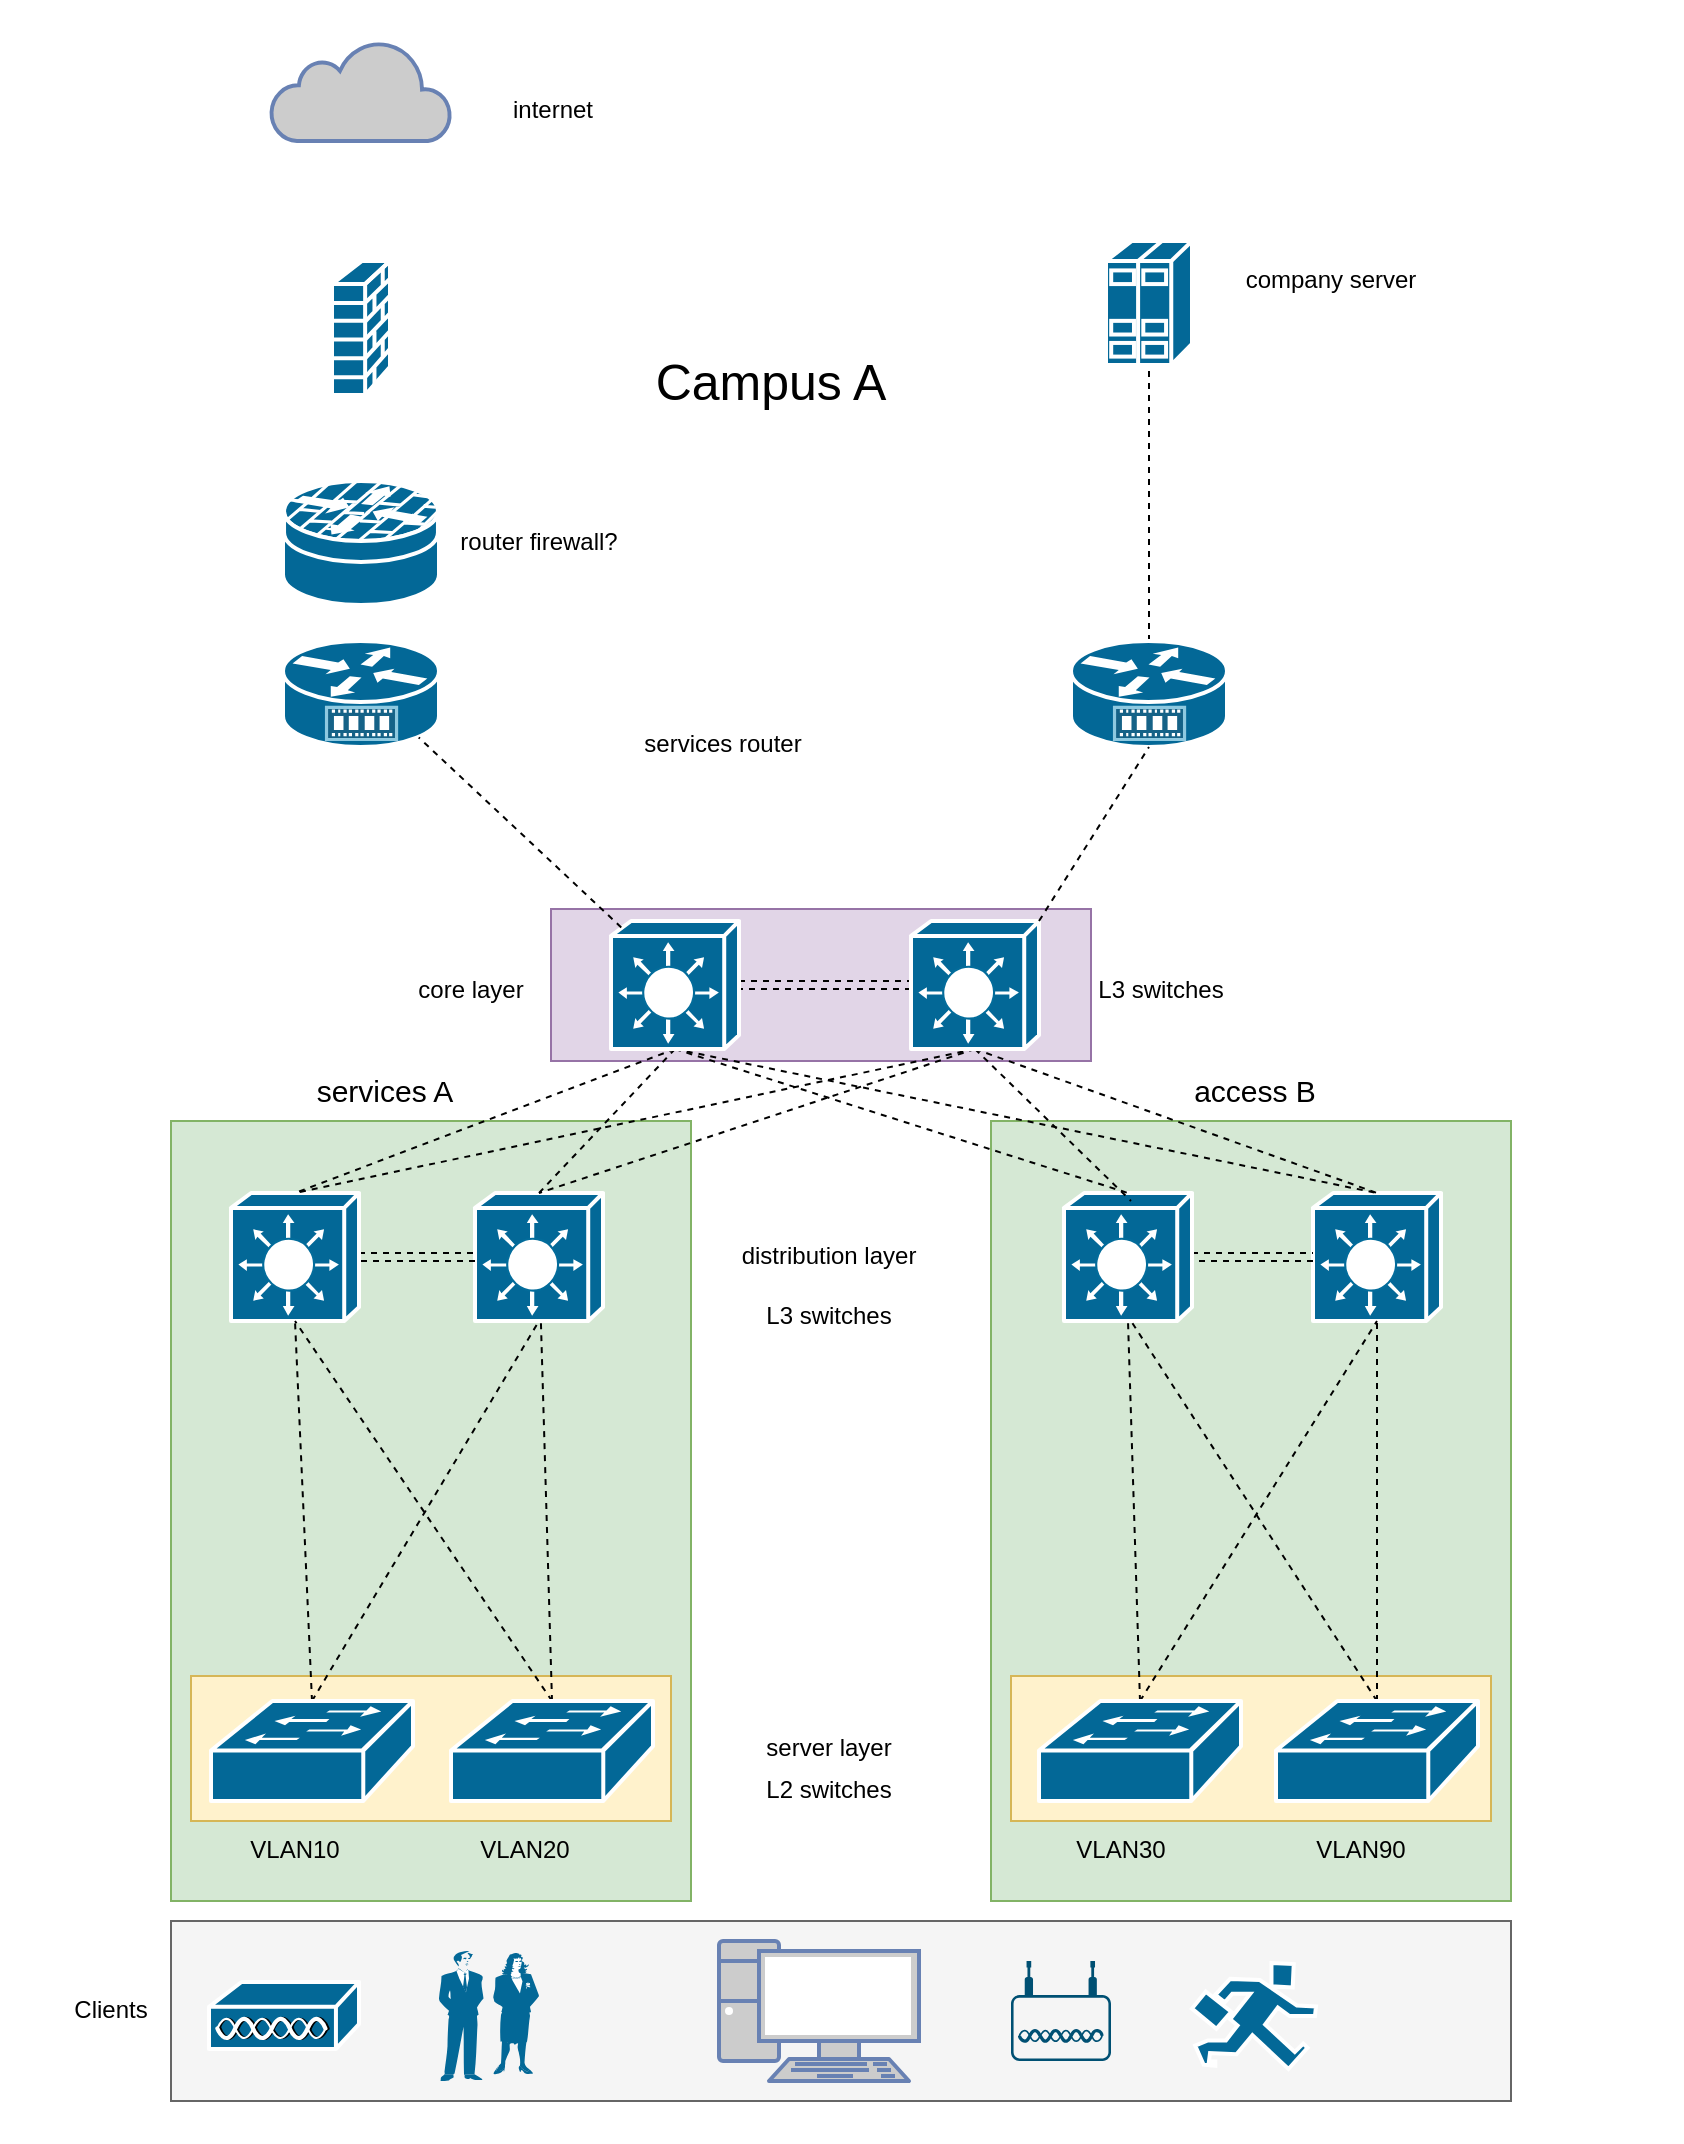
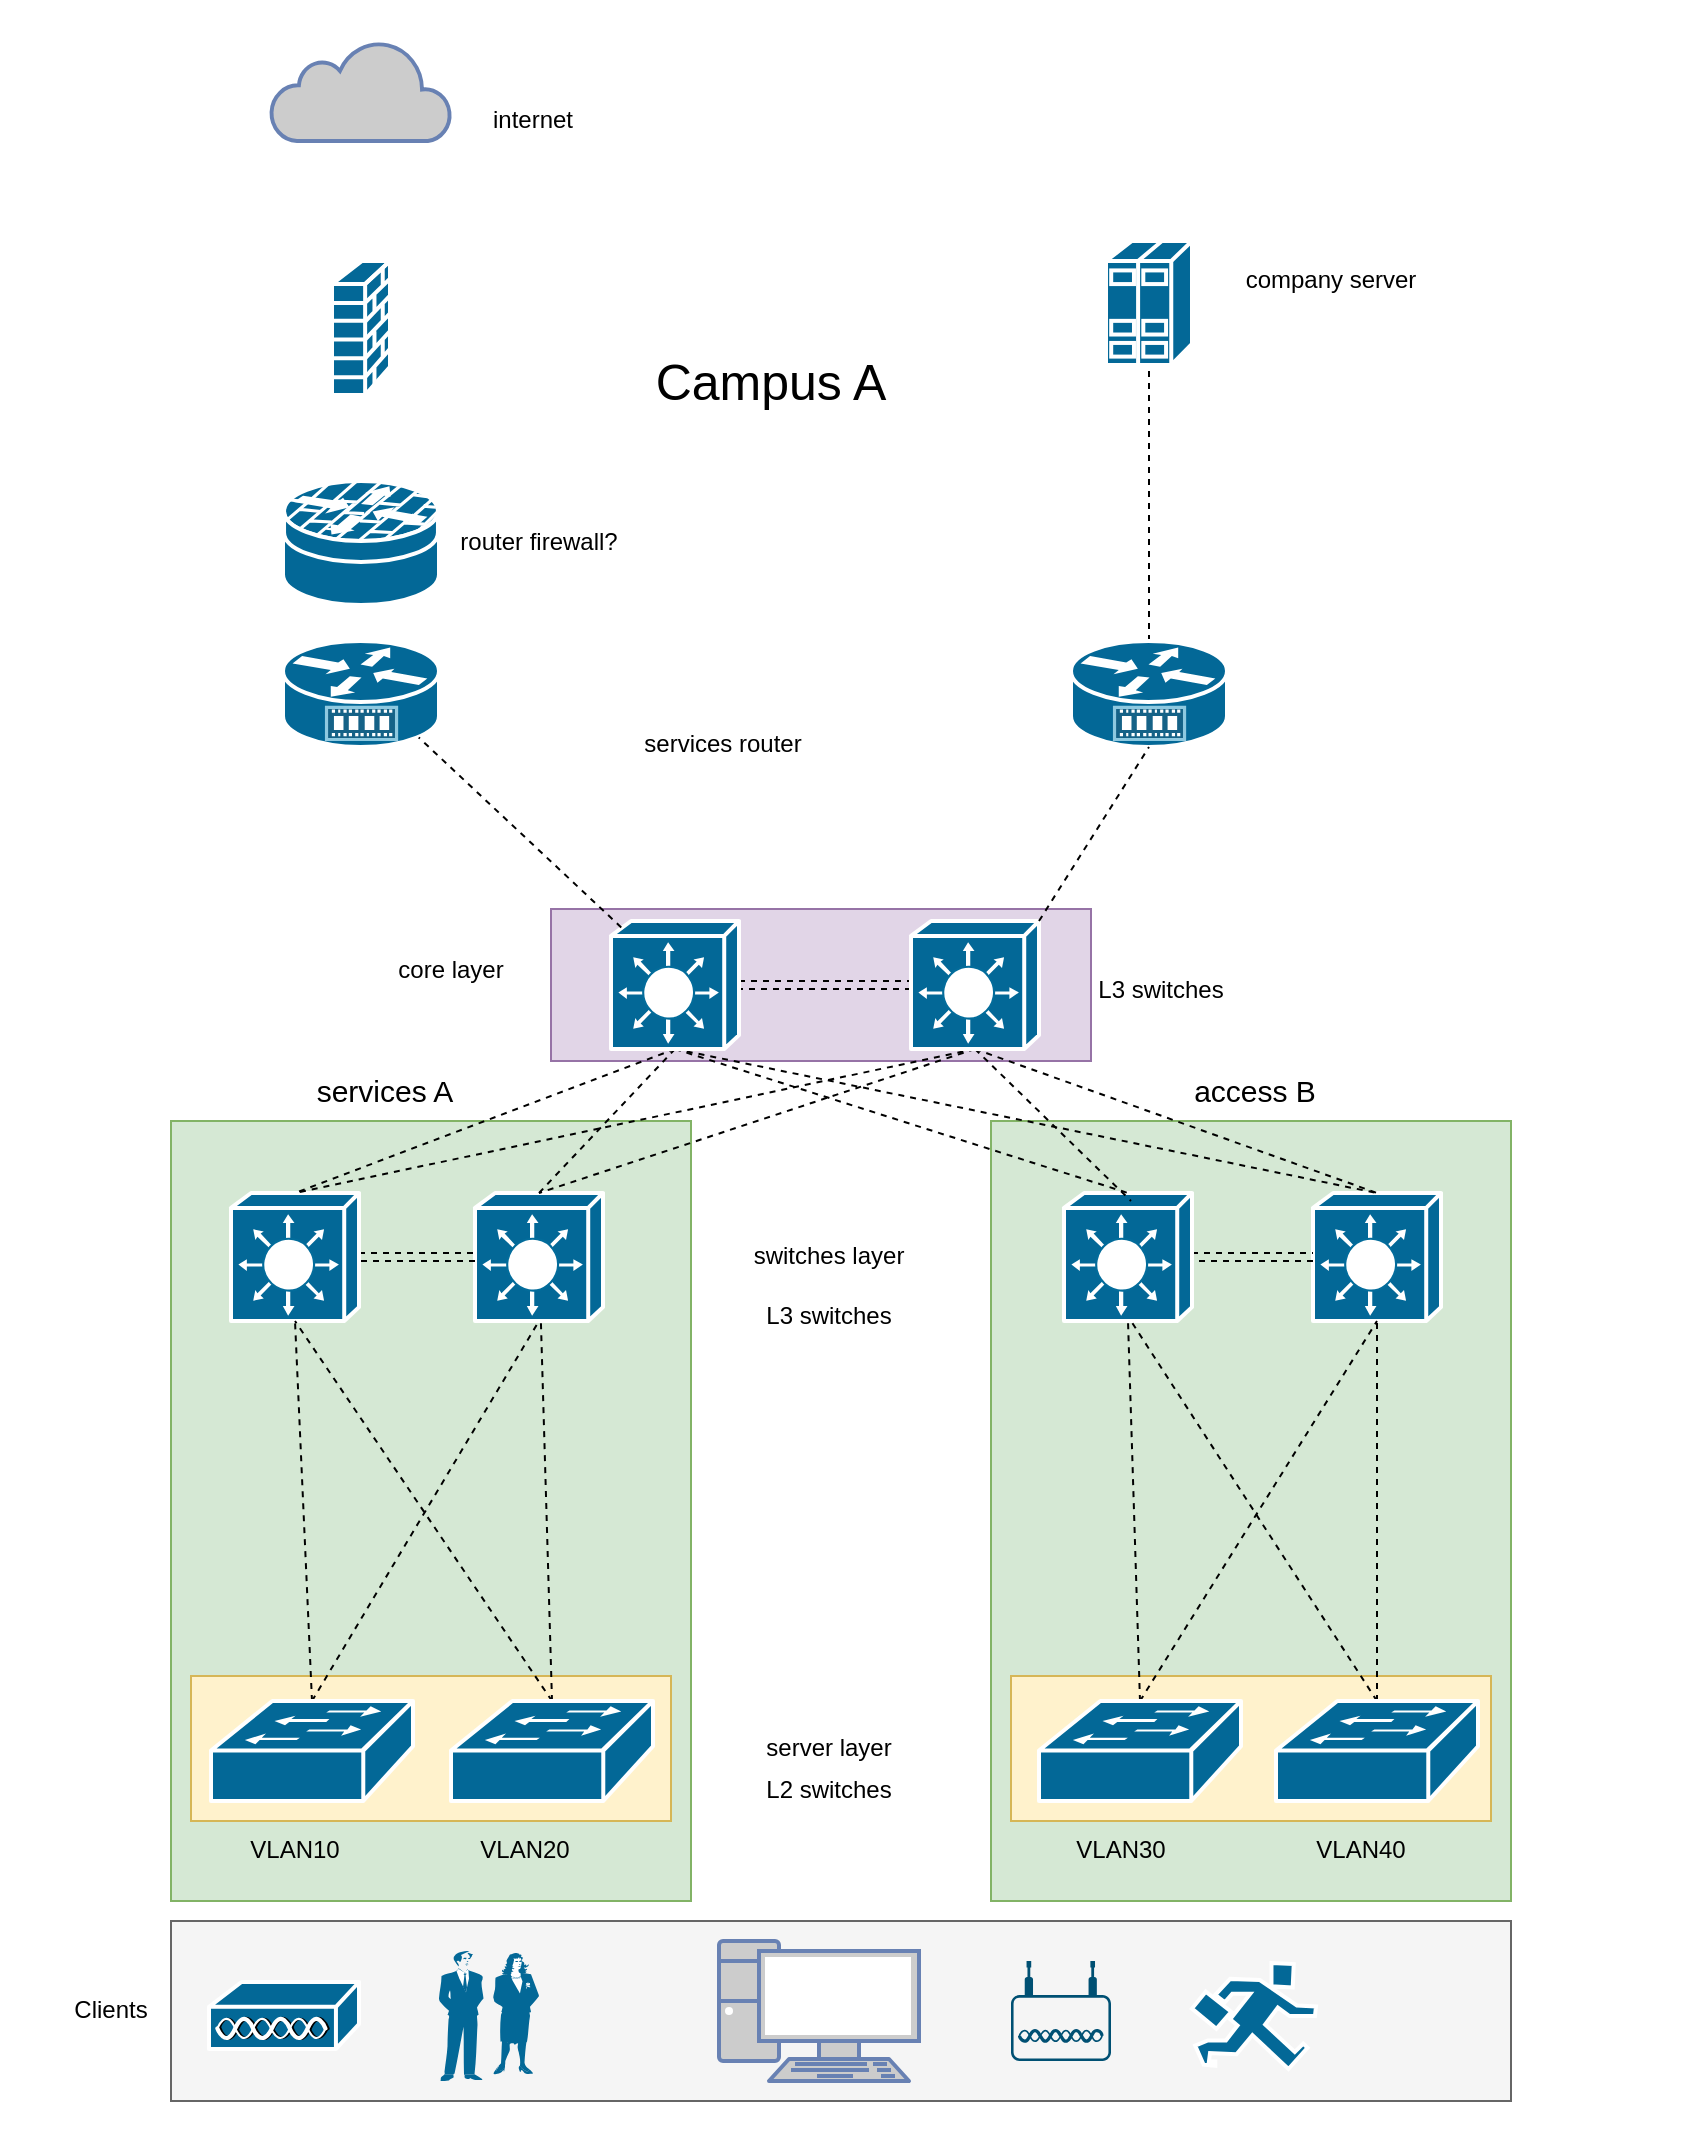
node "internet": moved (552, 111) -> (532, 121)
node "core layer": moved (471, 991) -> (451, 971)
node "distribution layer": label "distribution layer" -> "switches layer"
node "VLAN90": label "VLAN90" -> "VLAN40"
